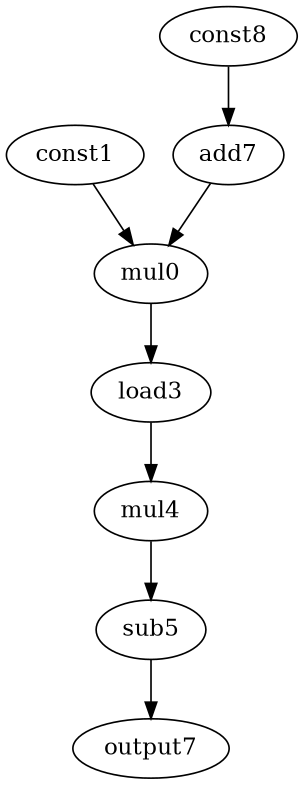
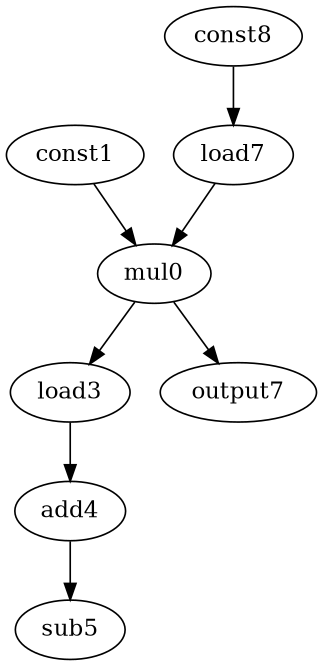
node "add7": label "add7" -> "load7"
node "mul4": label "mul4" -> "add4"
edge "sub5" -> "output7": now "mul0" -> "output7"
